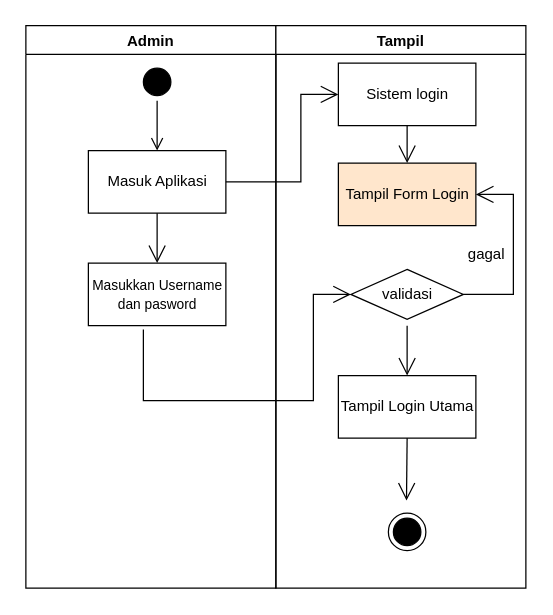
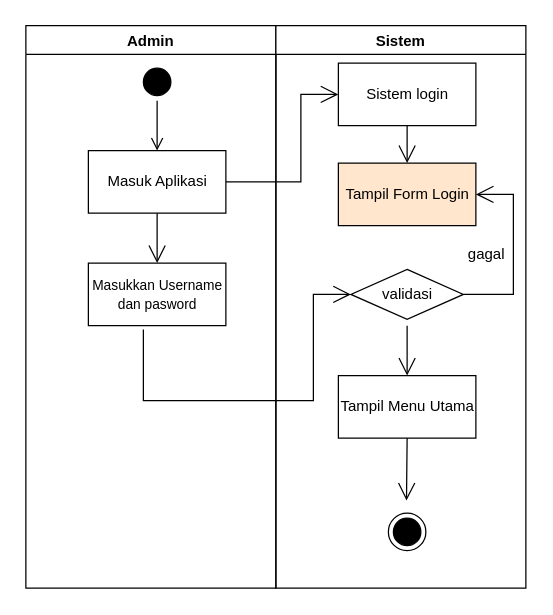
node "Tampil": label "Tampil" -> "Sistem"
node "Tampil Login Utama": label "Tampil Login Utama" -> "Tampil Menu Utama"
